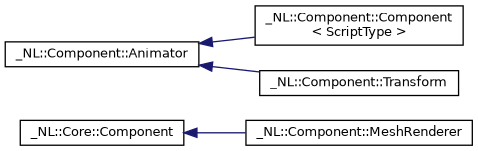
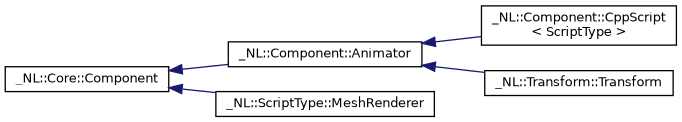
node "_NL::Component::Component < ScriptType >": label "_NL::Component::Component < ScriptType >" -> "_NL::Component::CppScript < ScriptType >"
edge "_NL::Component::Animator" -> "_NL::Core::Component": added
node "_NL::Component::Transform": label "_NL::Component::Transform" -> "_NL::Transform::Transform"
node "_NL::Component::MeshRenderer": label "_NL::Component::MeshRenderer" -> "_NL::ScriptType::MeshRenderer"
